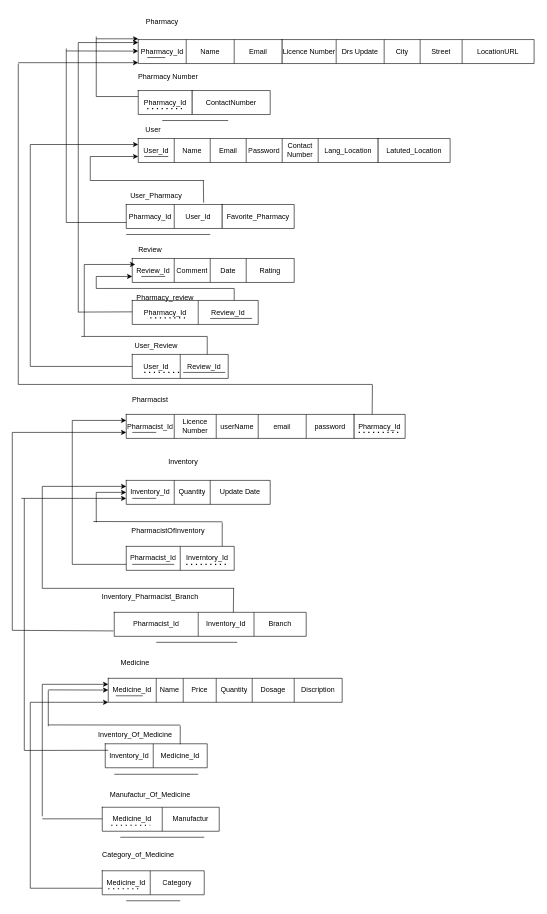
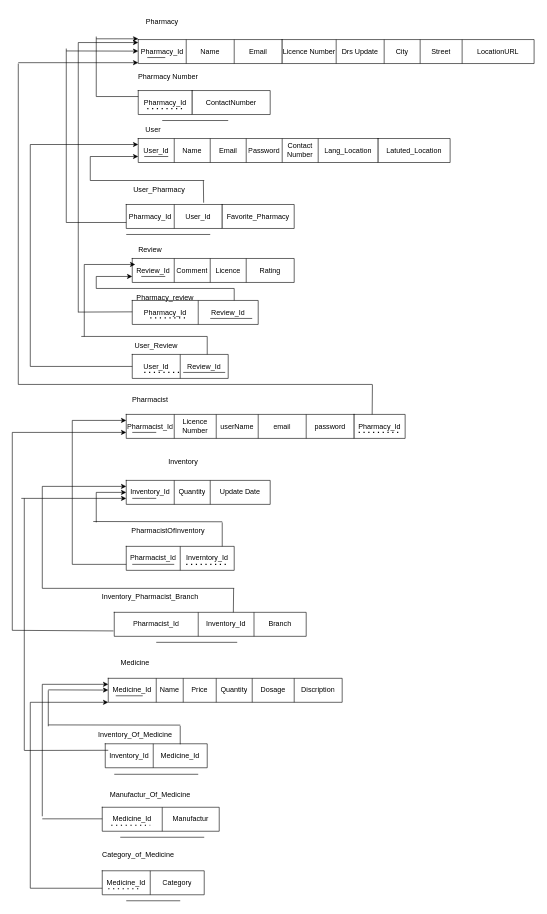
node "User_Pharmacy": moved (156, 195) -> (159, 189)
node "Date": label "Date" -> "Licence"
